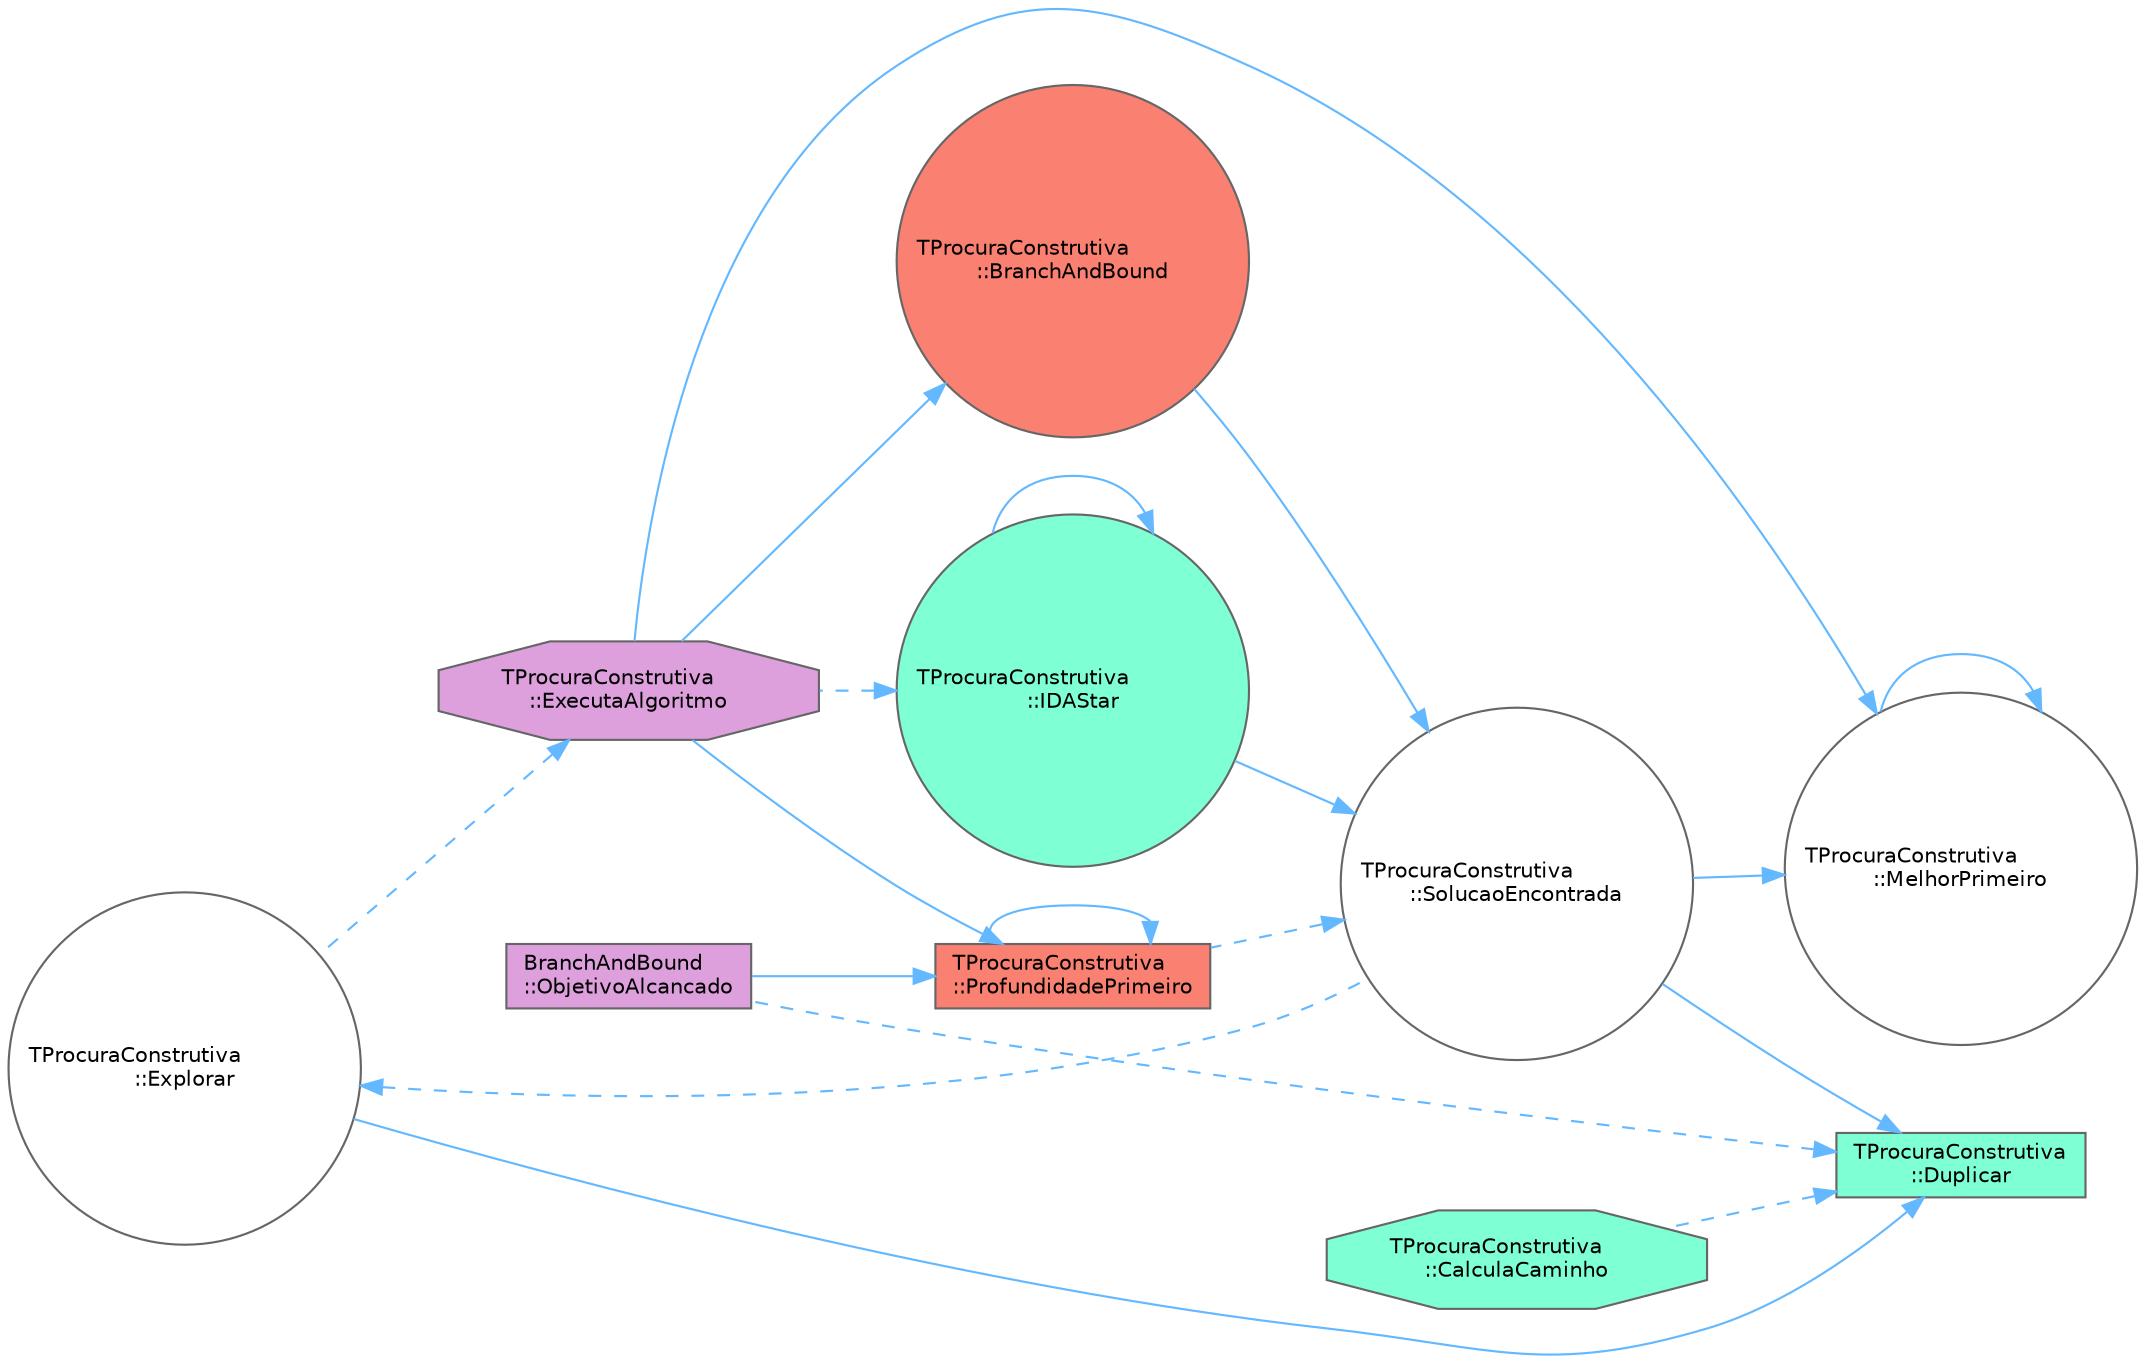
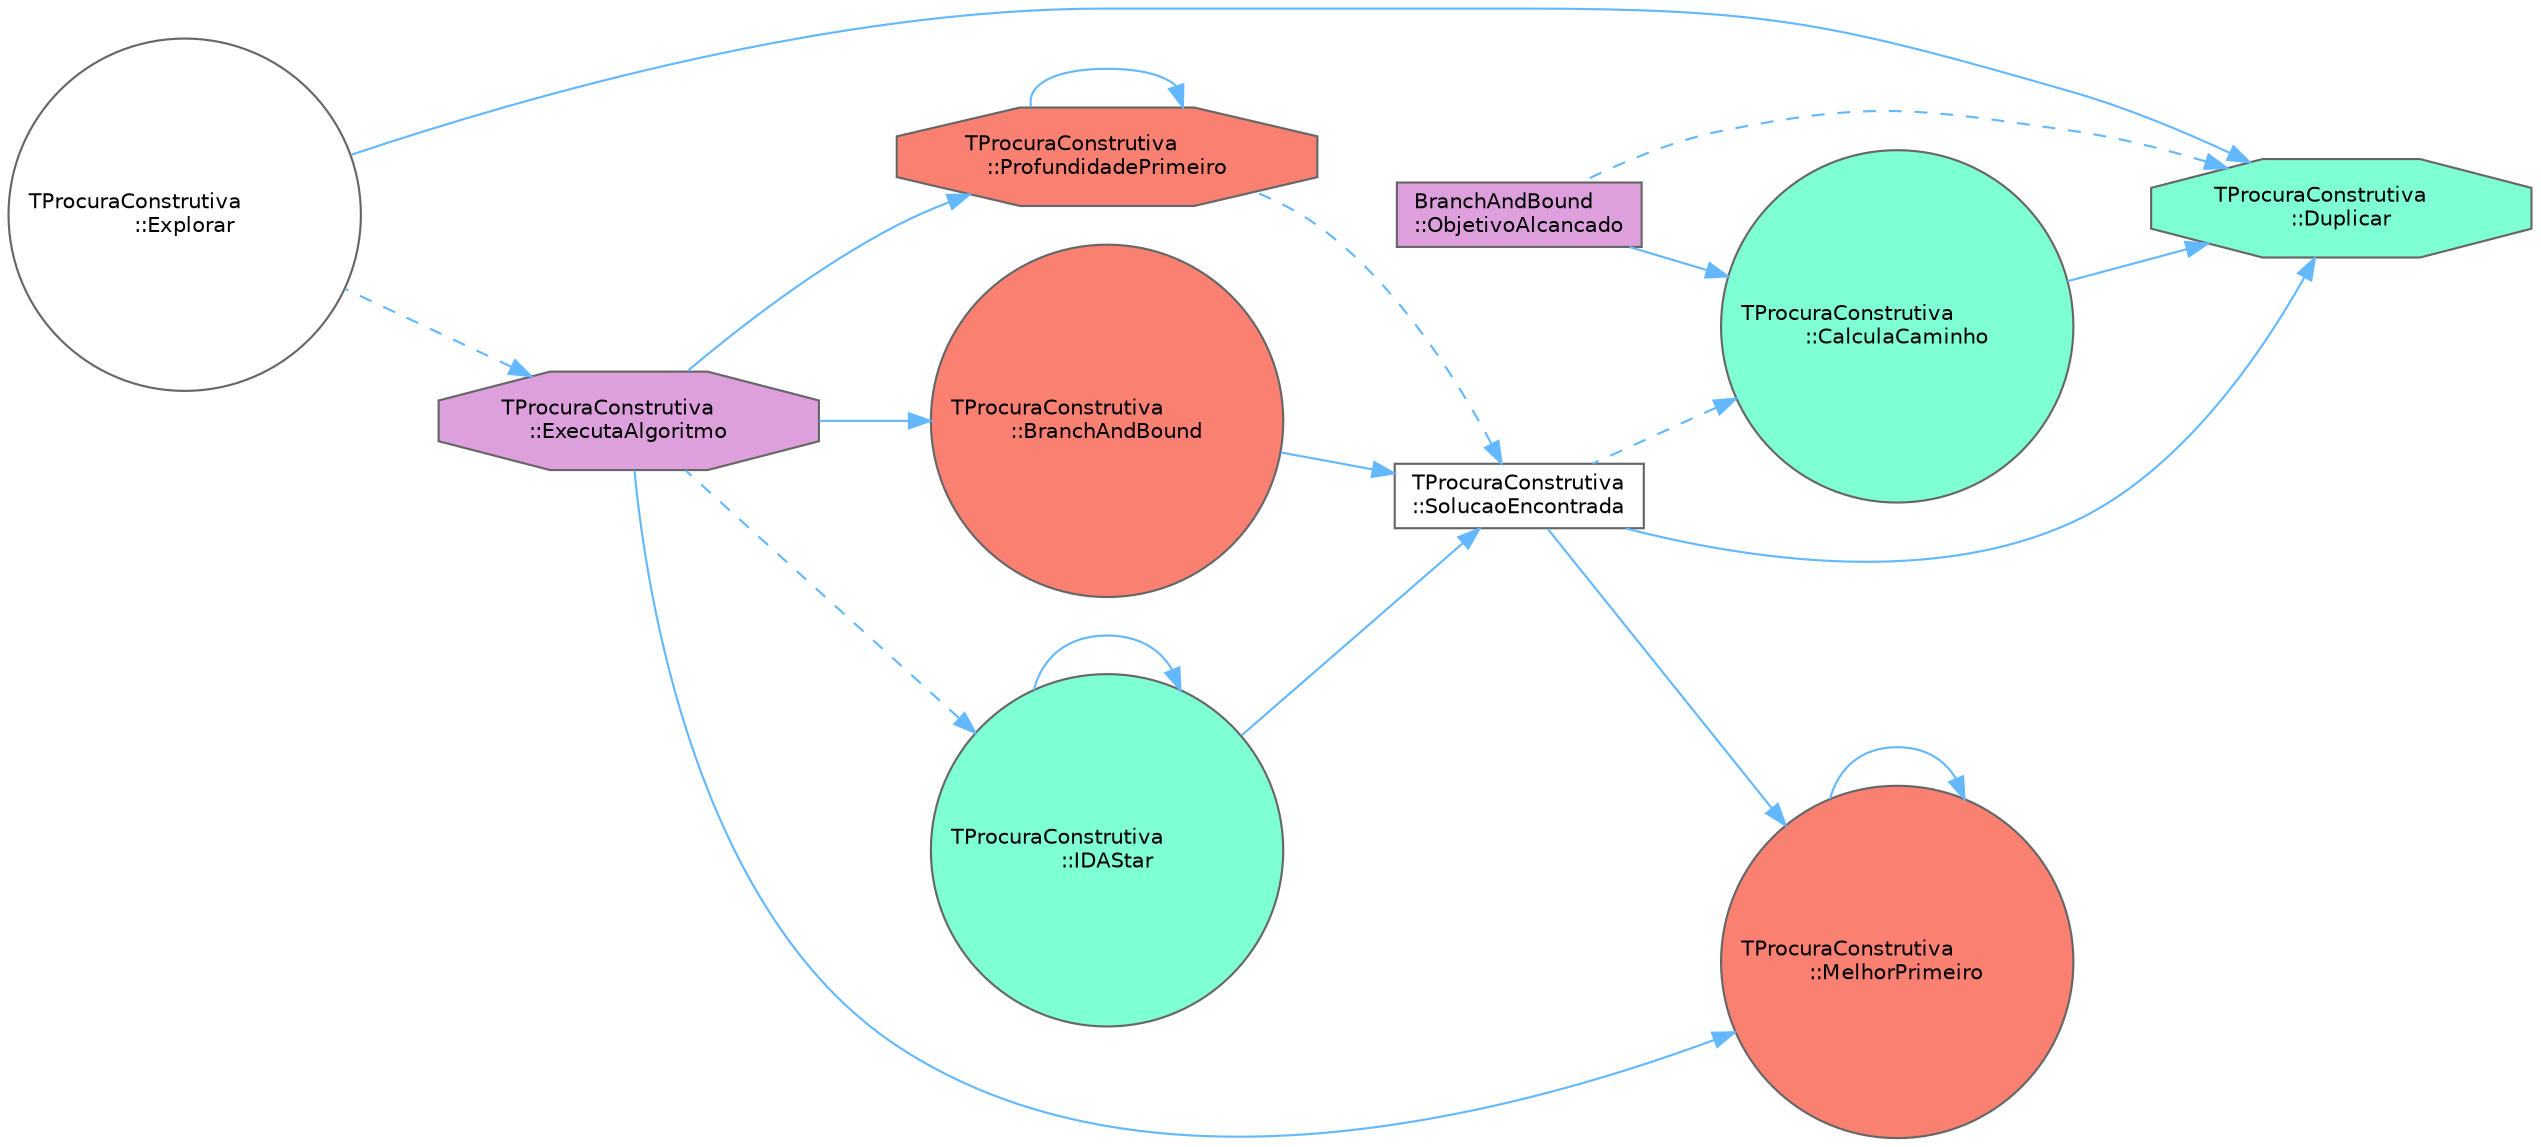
node "TProcuraConstrutiva ::MelhorPrimeiro": fillcolor white -> salmon
node "TProcuraConstrutiva ::SolucaoEncontrada": shape circle -> box
edge "BranchAndBound ::ObjetivoAlcancado" -> "TProcuraConstrutiva ::ProfundidadePrimeiro": now "BranchAndBound ::ObjetivoAlcancado" -> "TProcuraConstrutiva ::CalculaCaminho"
node "TProcuraConstrutiva ::ProfundidadePrimeiro": shape box -> octagon
edge "TProcuraConstrutiva ::SolucaoEncontrada" -> "TProcuraConstrutiva ::Explorar": now "TProcuraConstrutiva ::SolucaoEncontrada" -> "TProcuraConstrutiva ::CalculaCaminho"
node "TProcuraConstrutiva ::Duplicar": shape box -> octagon
edge "TProcuraConstrutiva ::CalculaCaminho" -> "TProcuraConstrutiva ::Duplicar": style dashed -> solid
node "TProcuraConstrutiva ::CalculaCaminho": shape octagon -> circle
